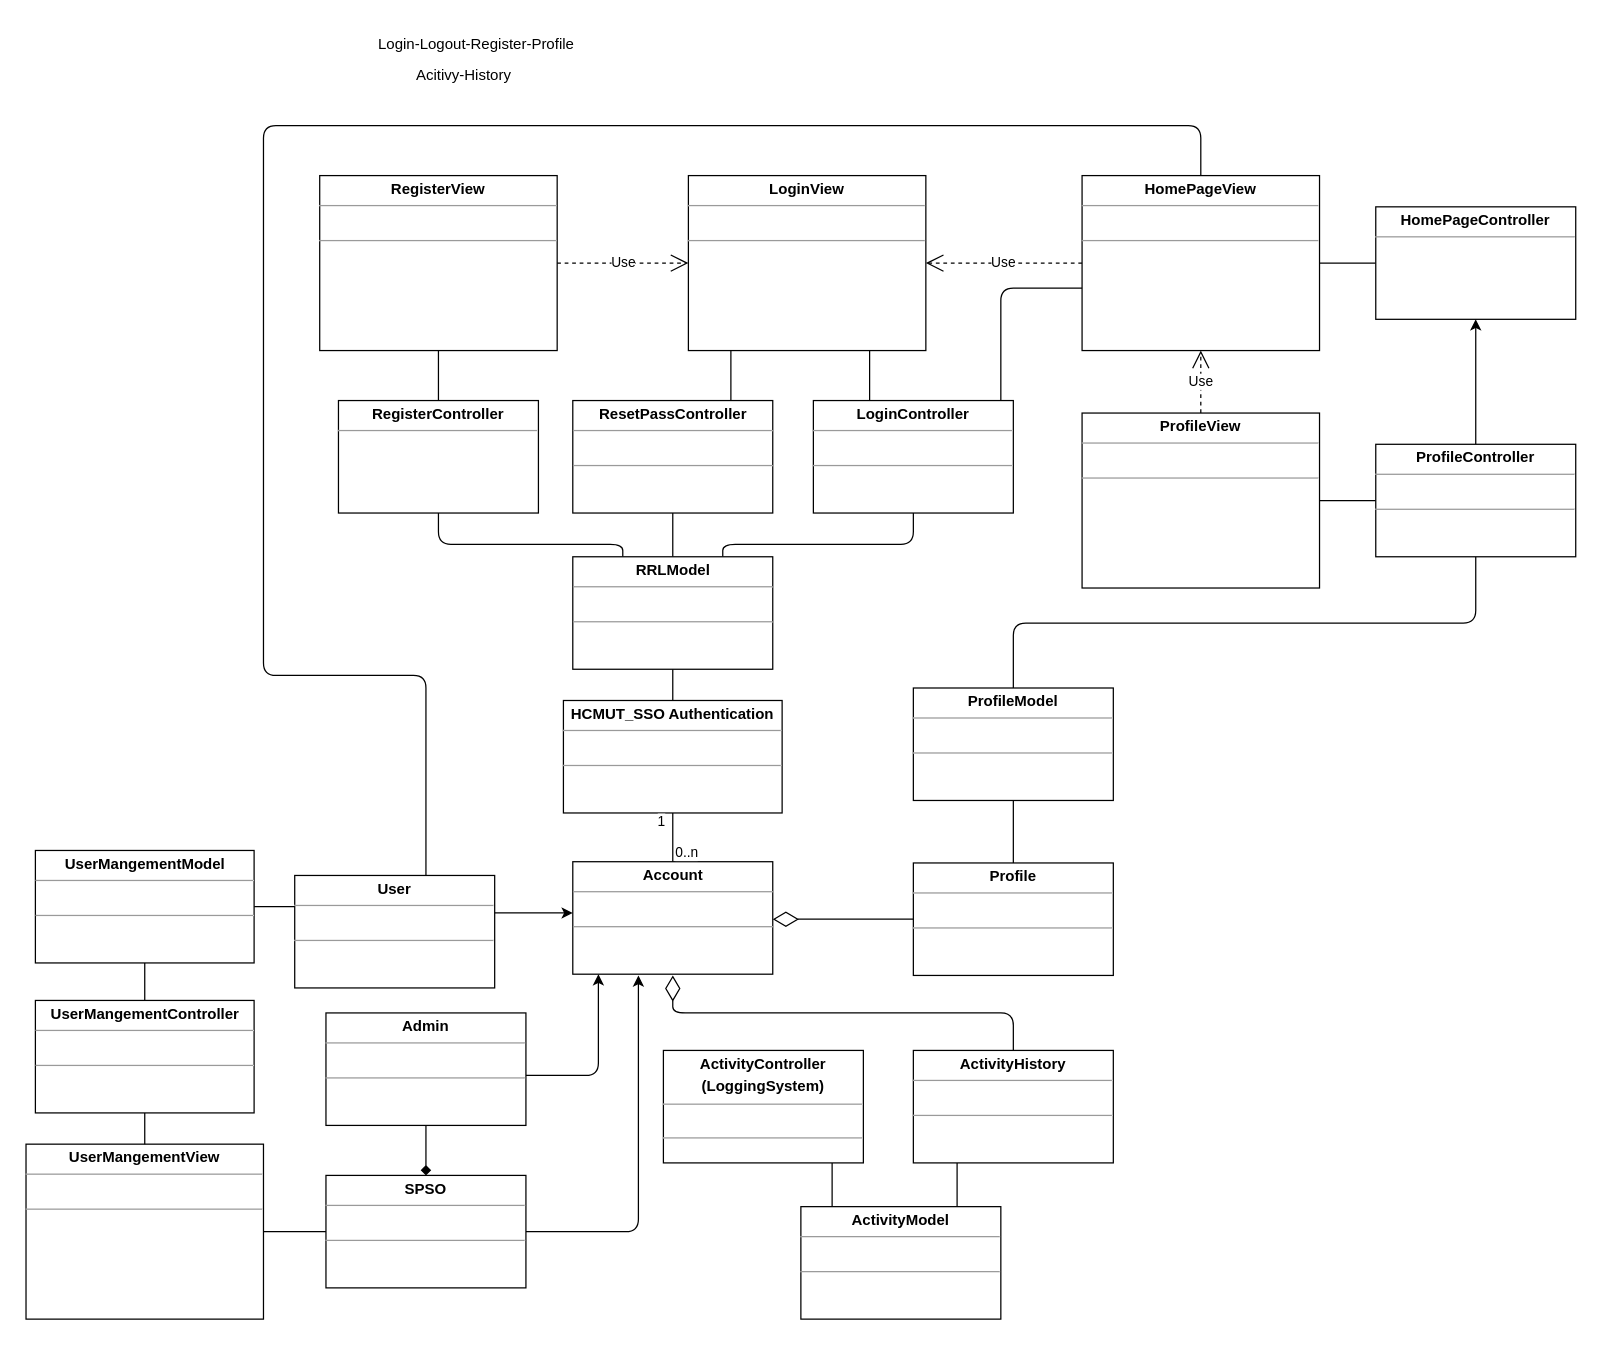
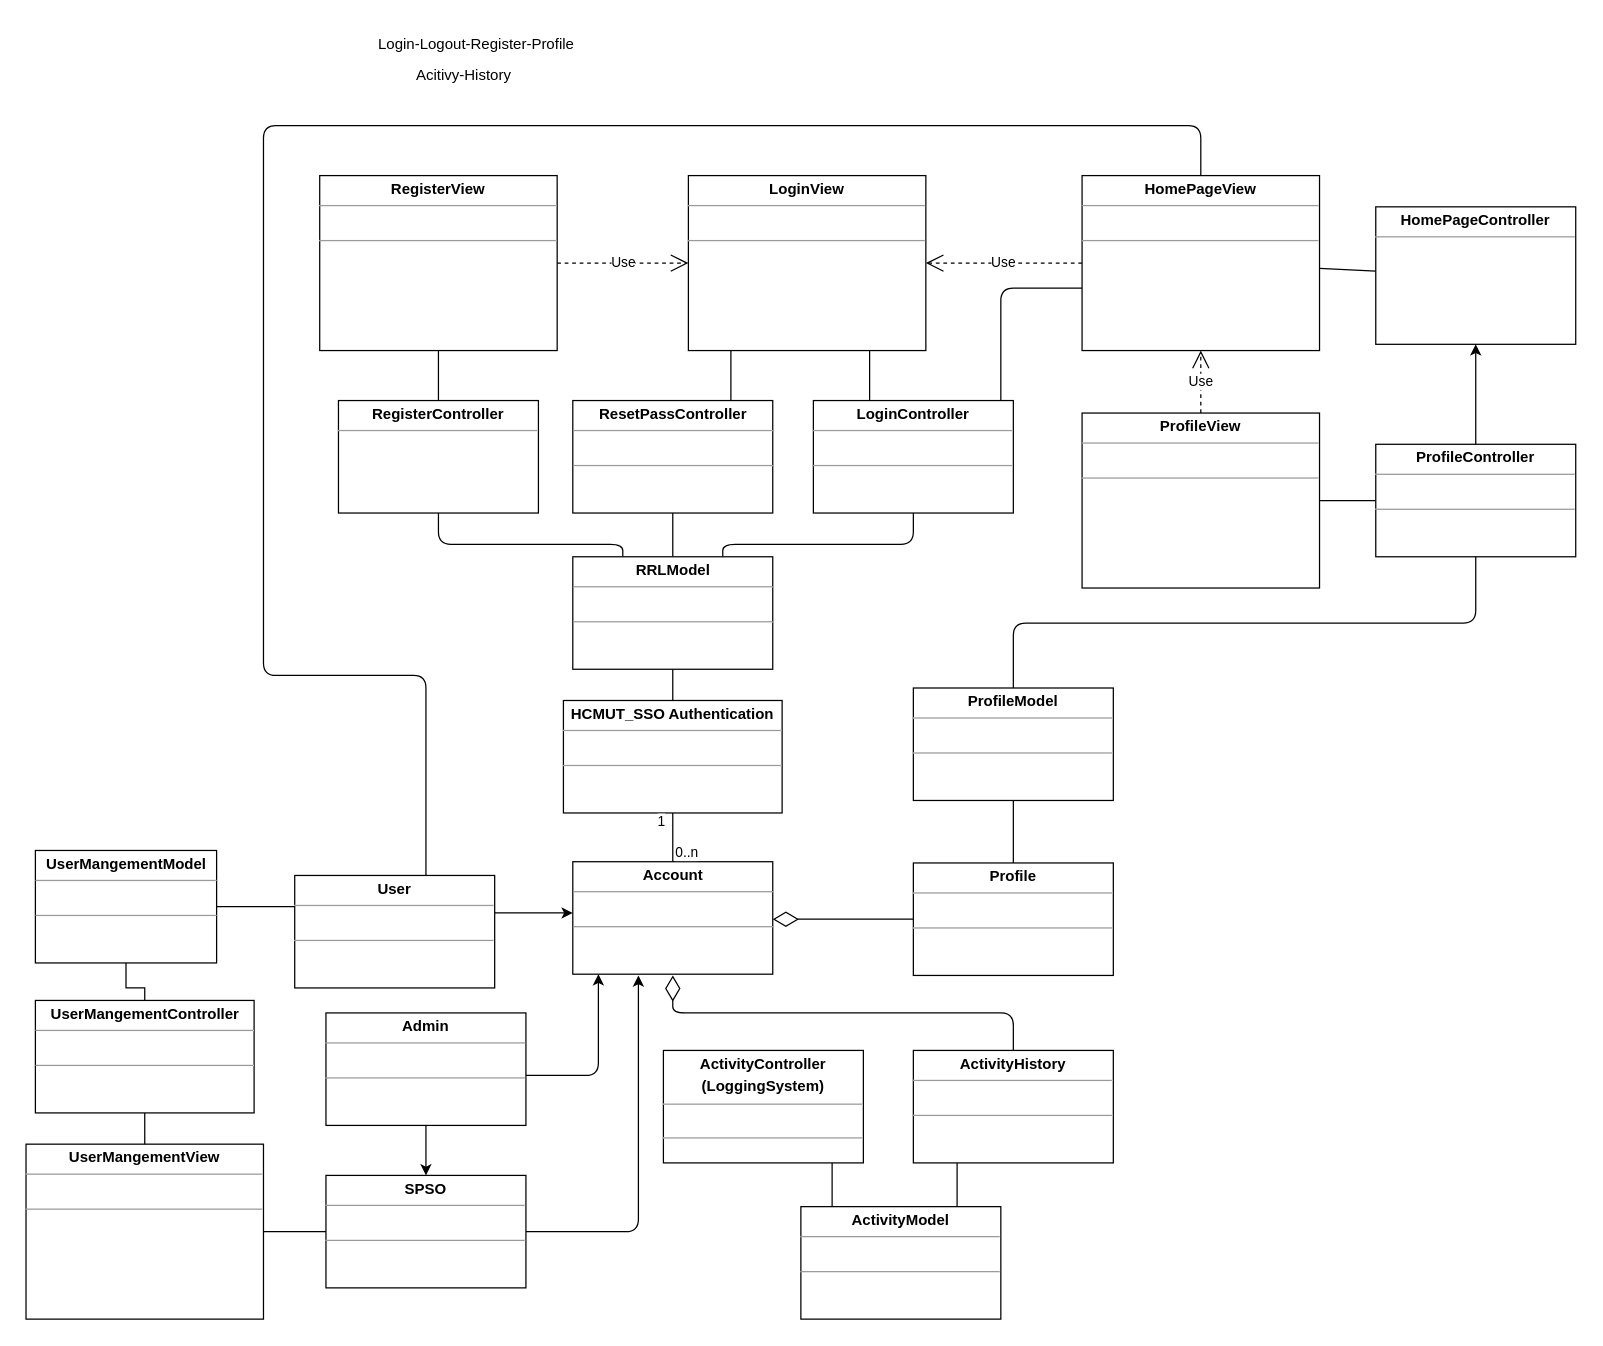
node "HomePageController": size 200x113 -> 200x138
node "UserMangementModel": size 219x113 -> 181x113
edge "Admin" -> "SPSO": arrowhead diamond -> classic
